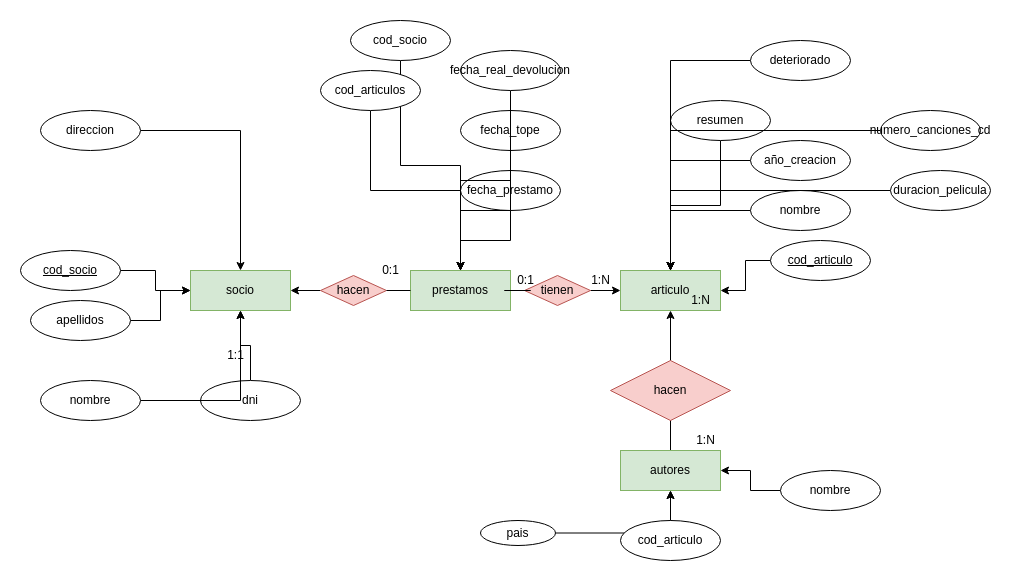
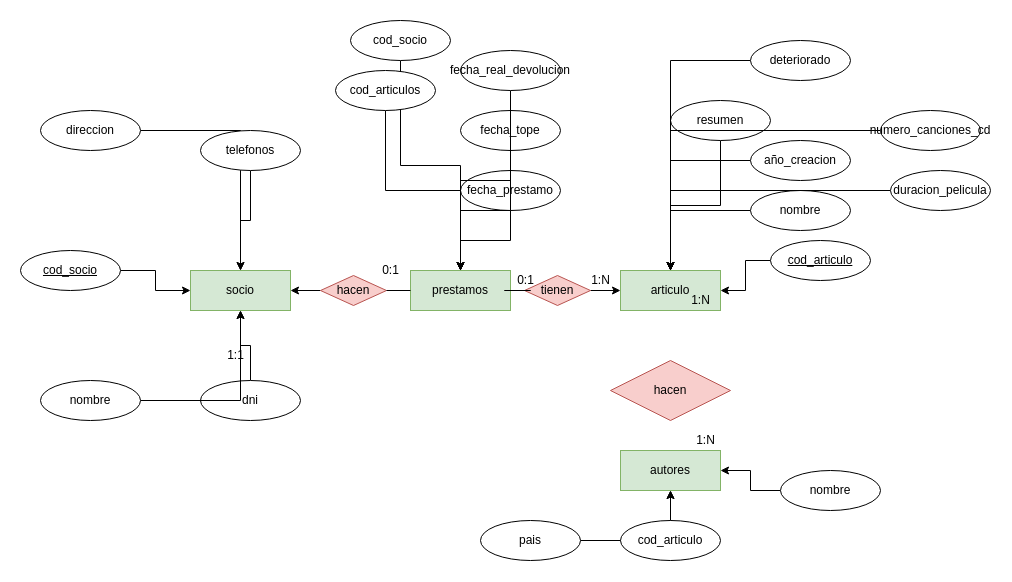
node "cod_articulos": moved (371, 91) -> (386, 91)
node "telefonos": added
edge "telefonos" -> "socio": added
node "apellidos": removed
edge "apellidos" -> "socio": removed
edge "autores" -> "articulo": removed
node "pais": size 75x25 -> 100x40
